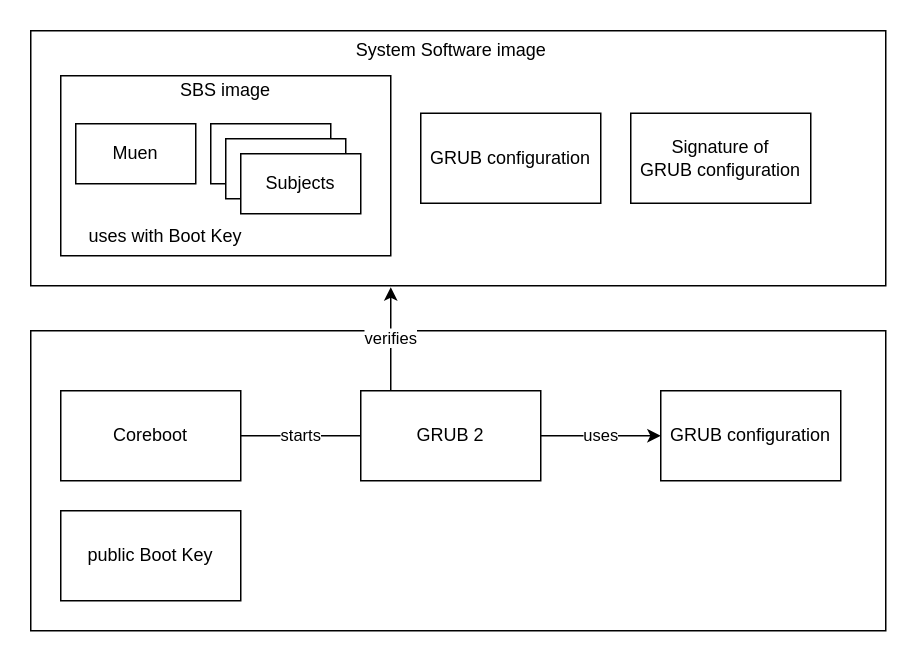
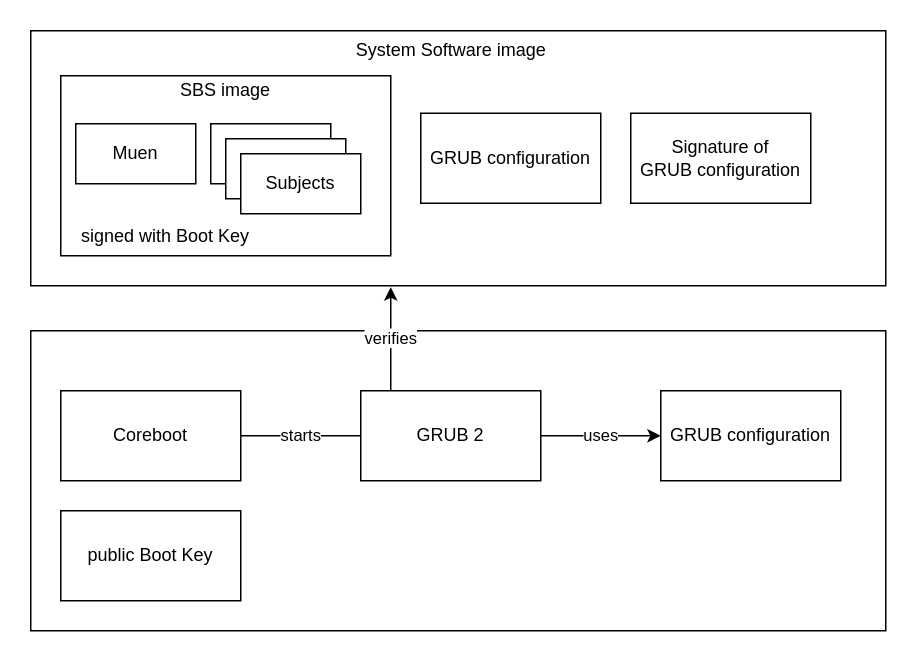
node "uses with Boot Key": label "uses with Boot Key" -> "signed with Boot Key"
